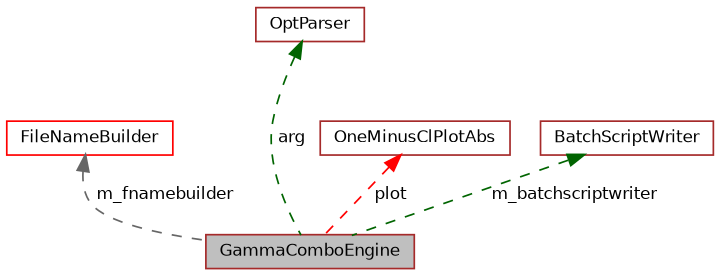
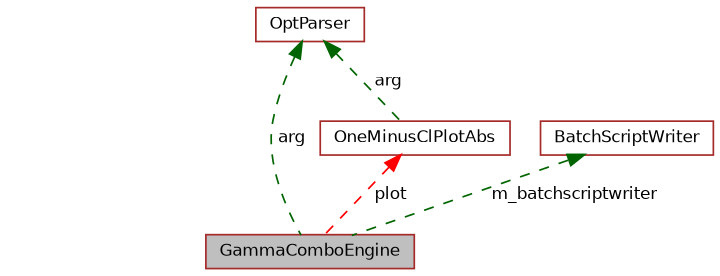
edge "OneMinusClPlotAbs" -> "OptParser": added, label "arg"
node "FileNameBuilder": removed
